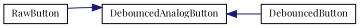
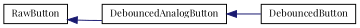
edge "RawButton" -> "DebouncedAnalogButton": reversed
